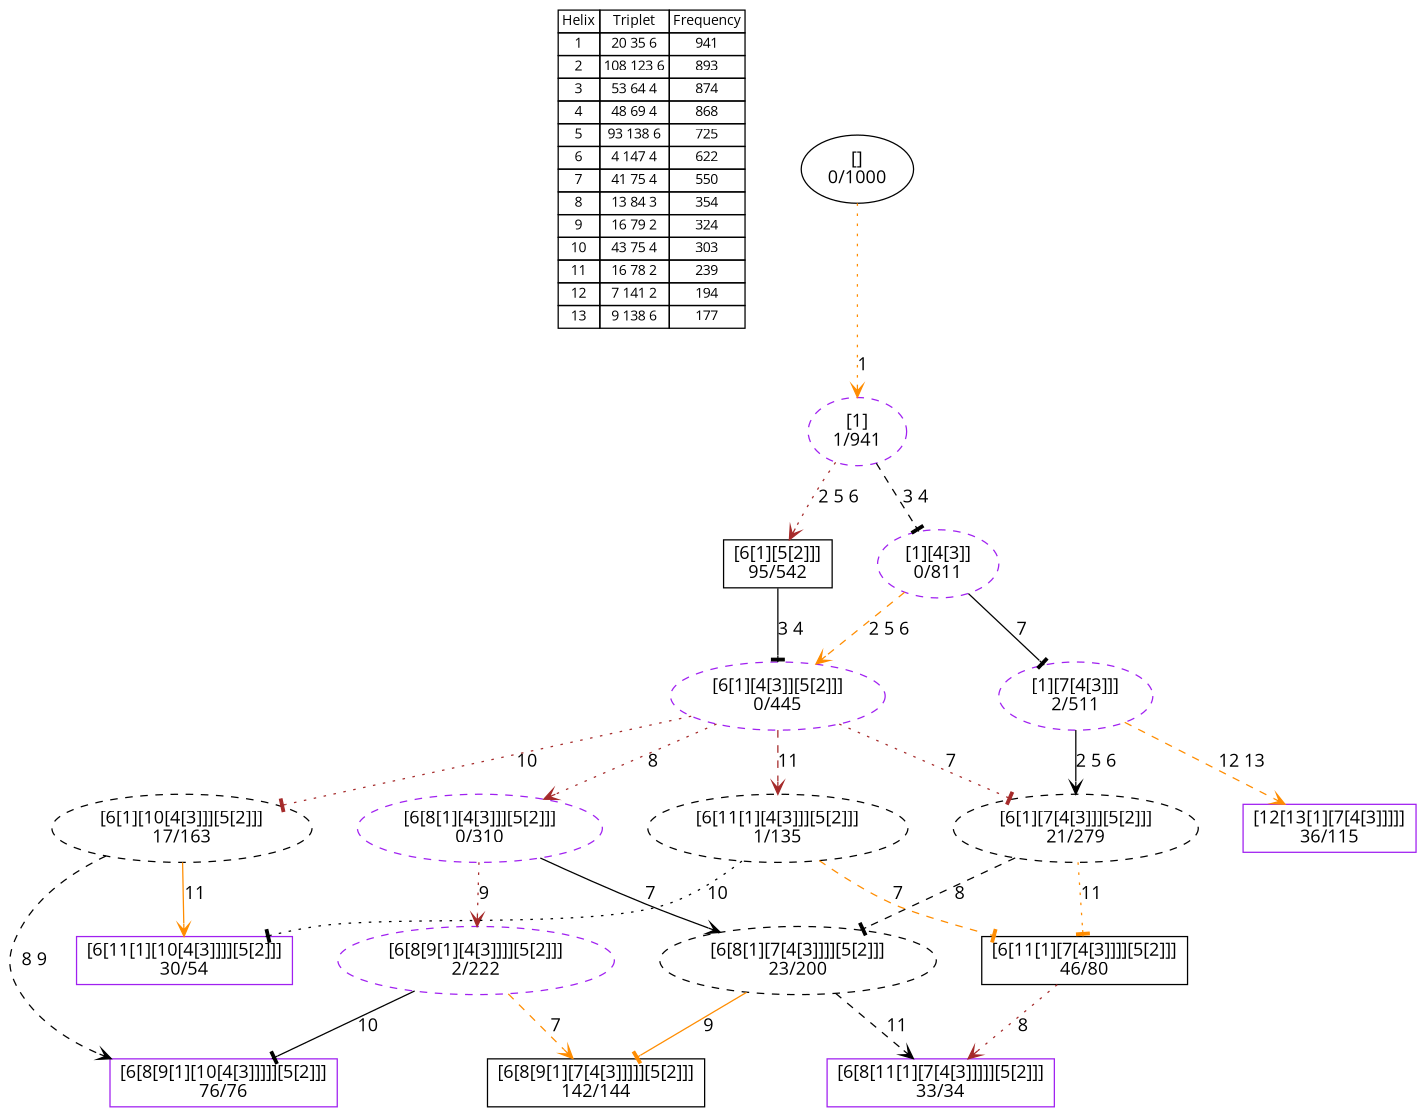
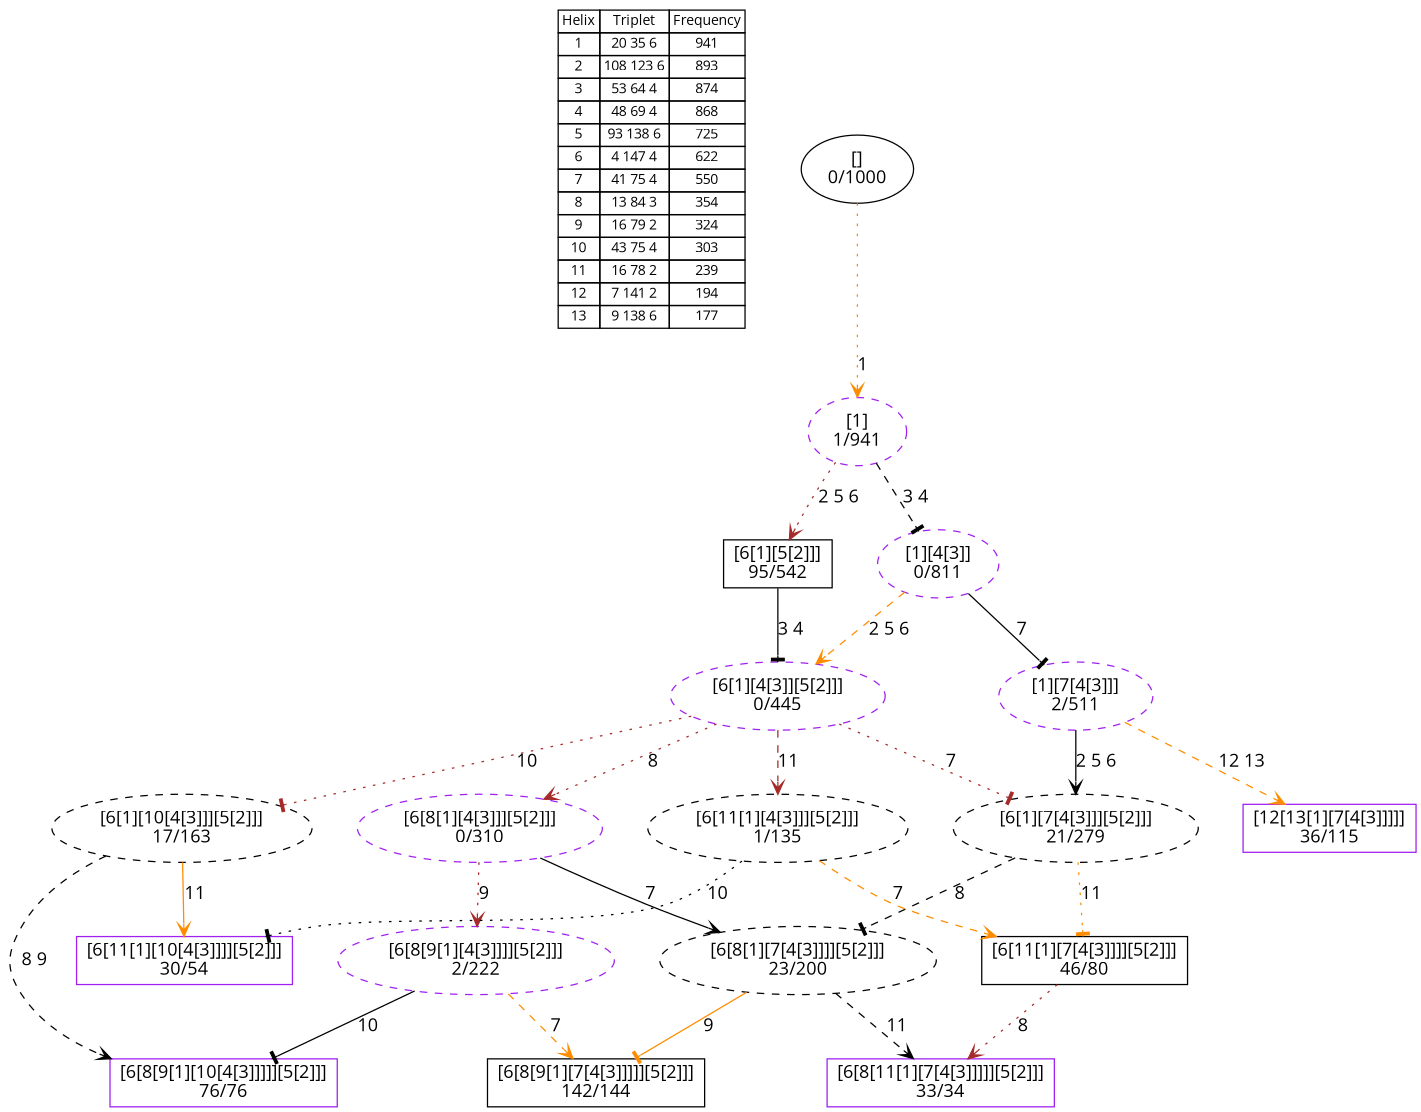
edge "[6[11[1][4[3]]][5[2]]] 1/135" -> "[6[11[1][7[4[3]]]][5[2]]] 46/80": arrowhead tee -> vee
